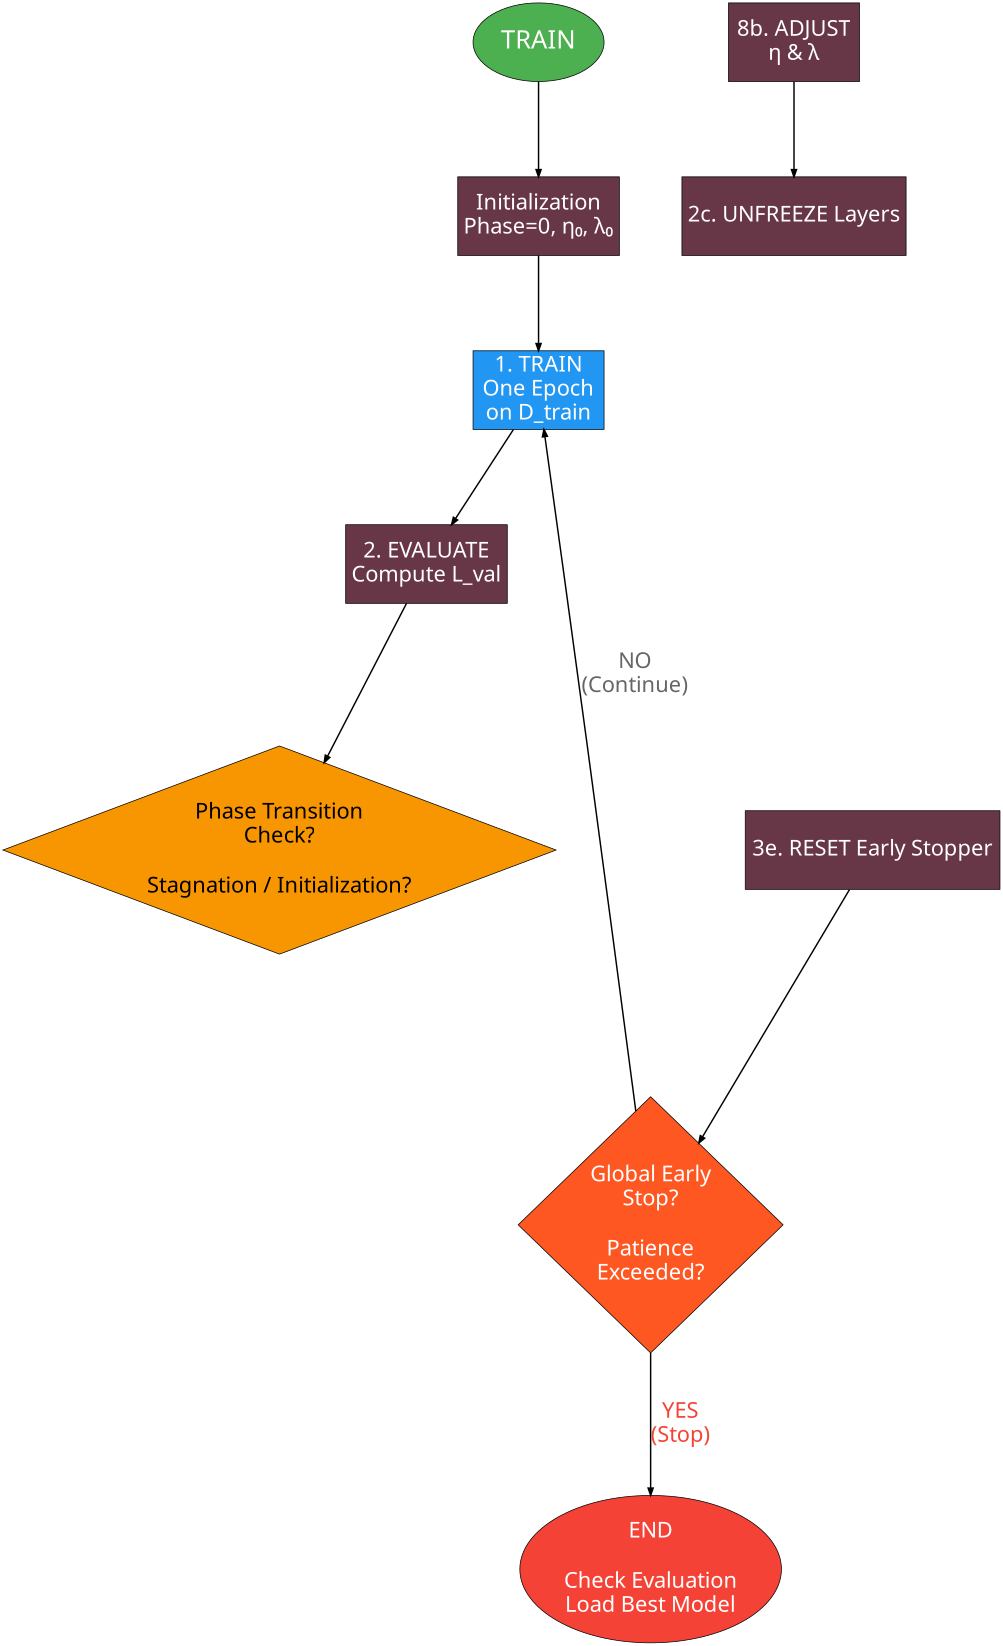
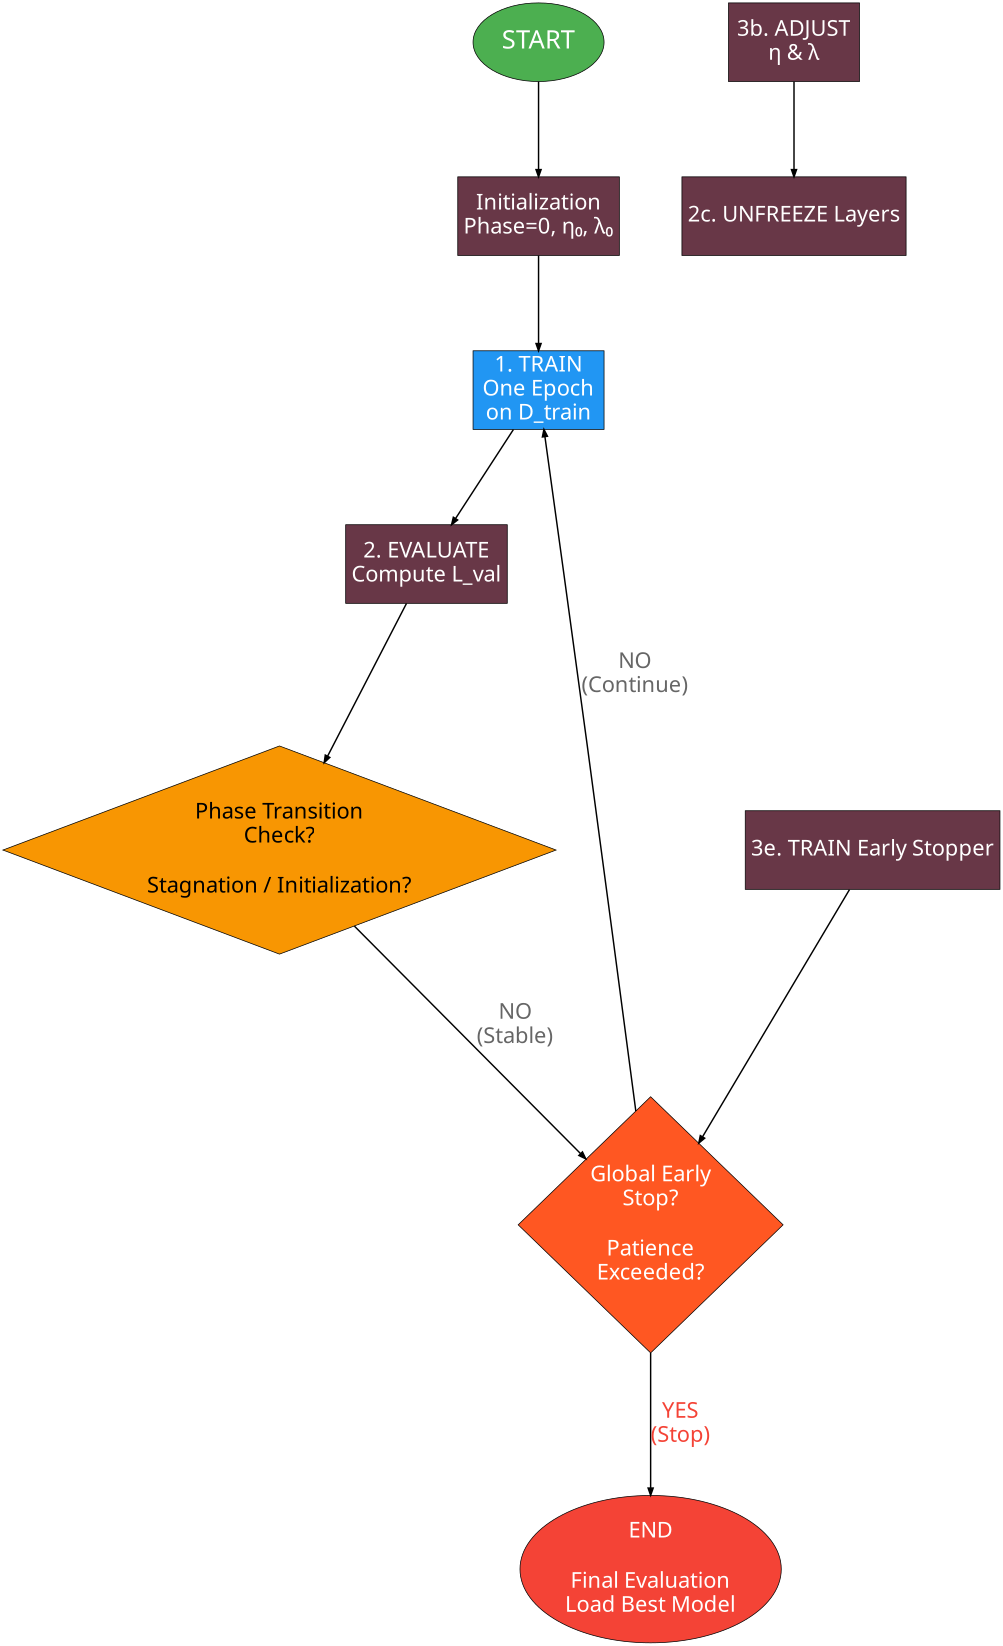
node "TRAIN": label "TRAIN" -> "START"
node "8b. ADJUST η & λ": label "8b. ADJUST η & λ" -> "3b. ADJUST η & λ"
node "3e. RESET Early Stopper": label "3e. RESET Early Stopper" -> "3e. TRAIN Early Stopper"
edge "Phase Transition Check? Stagnation / Initialization?" -> "Global Early Stop? Patience Exceeded?": added, label "NO (Stable)"
node "END Check Evaluation Load Best Model": label "END Check Evaluation Load Best Model" -> "END Final Evaluation Load Best Model"
